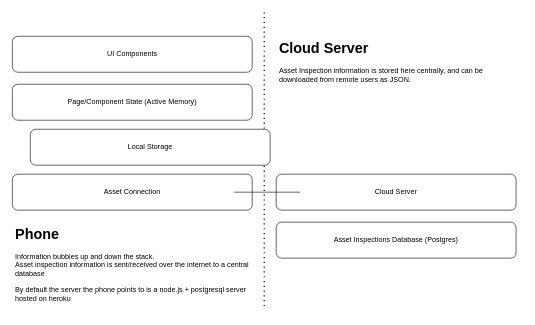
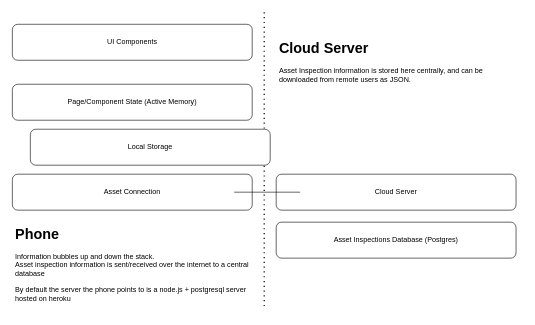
node "UI Components": moved (132, 54) -> (132, 42)
